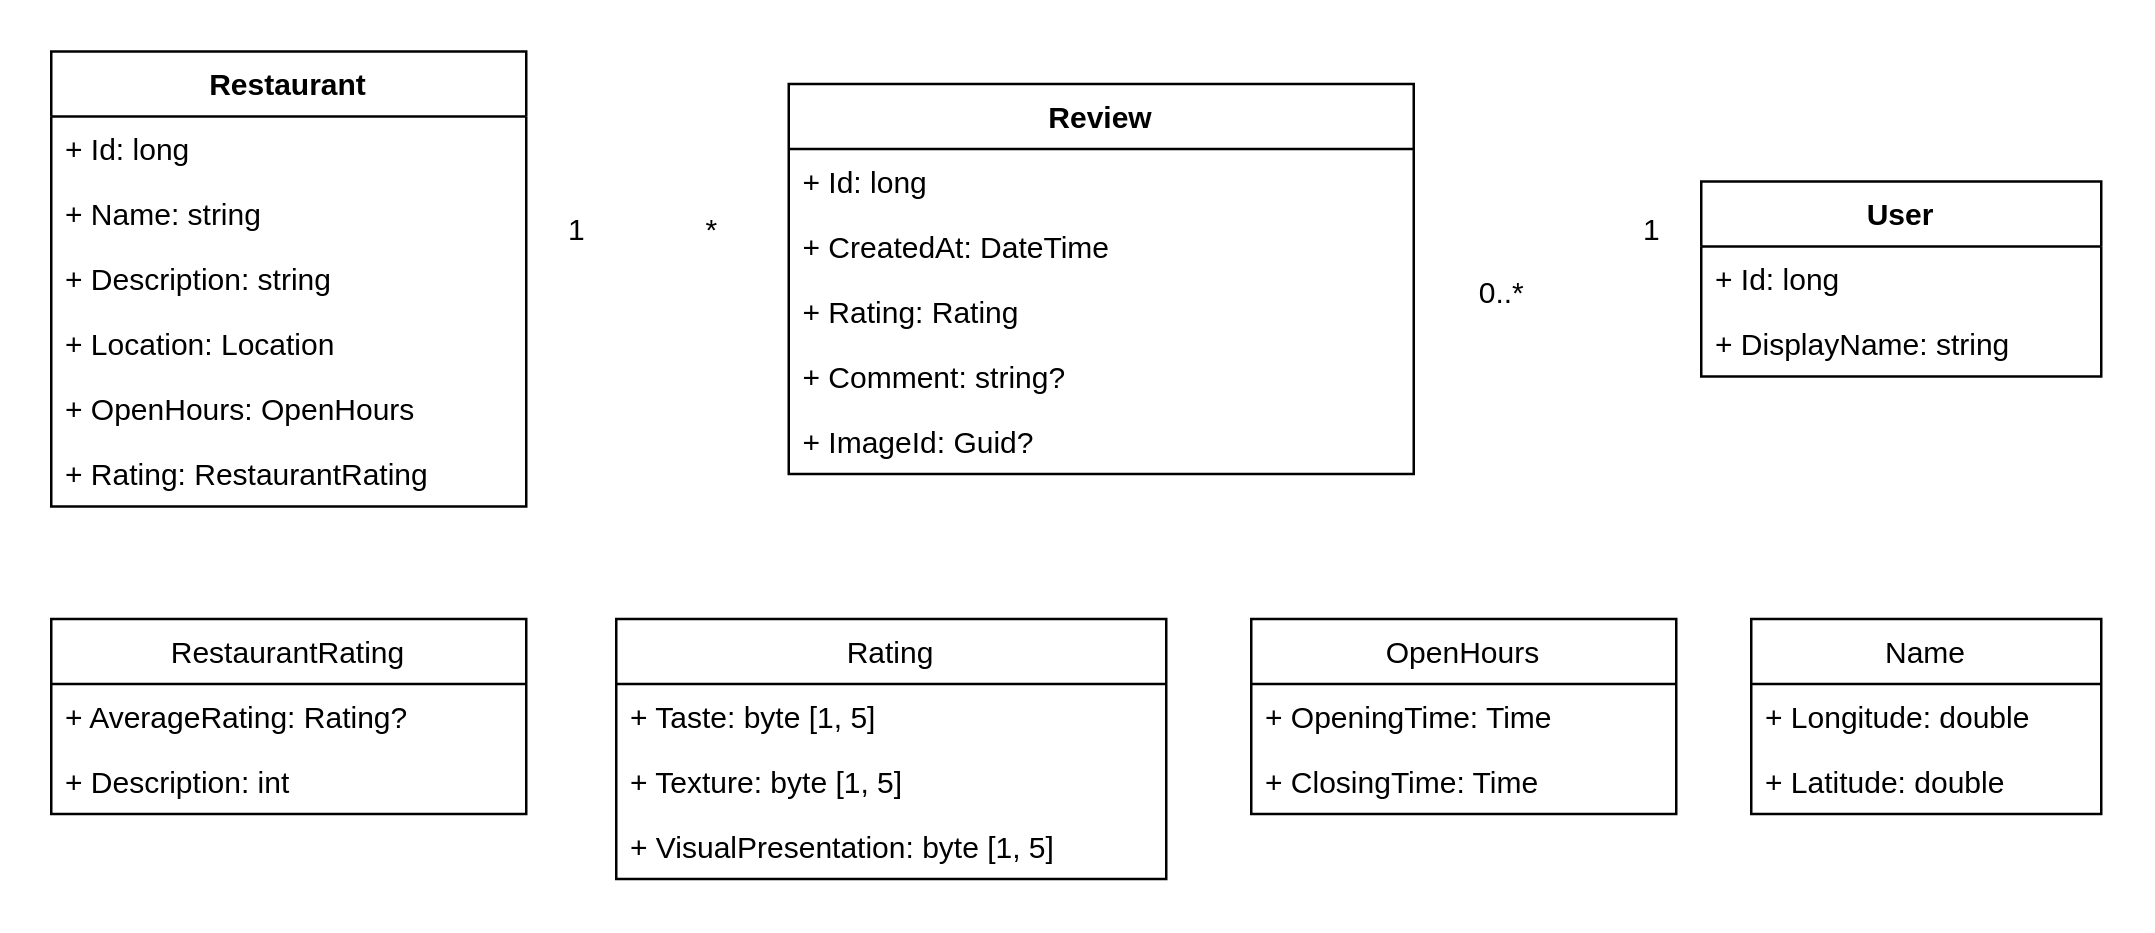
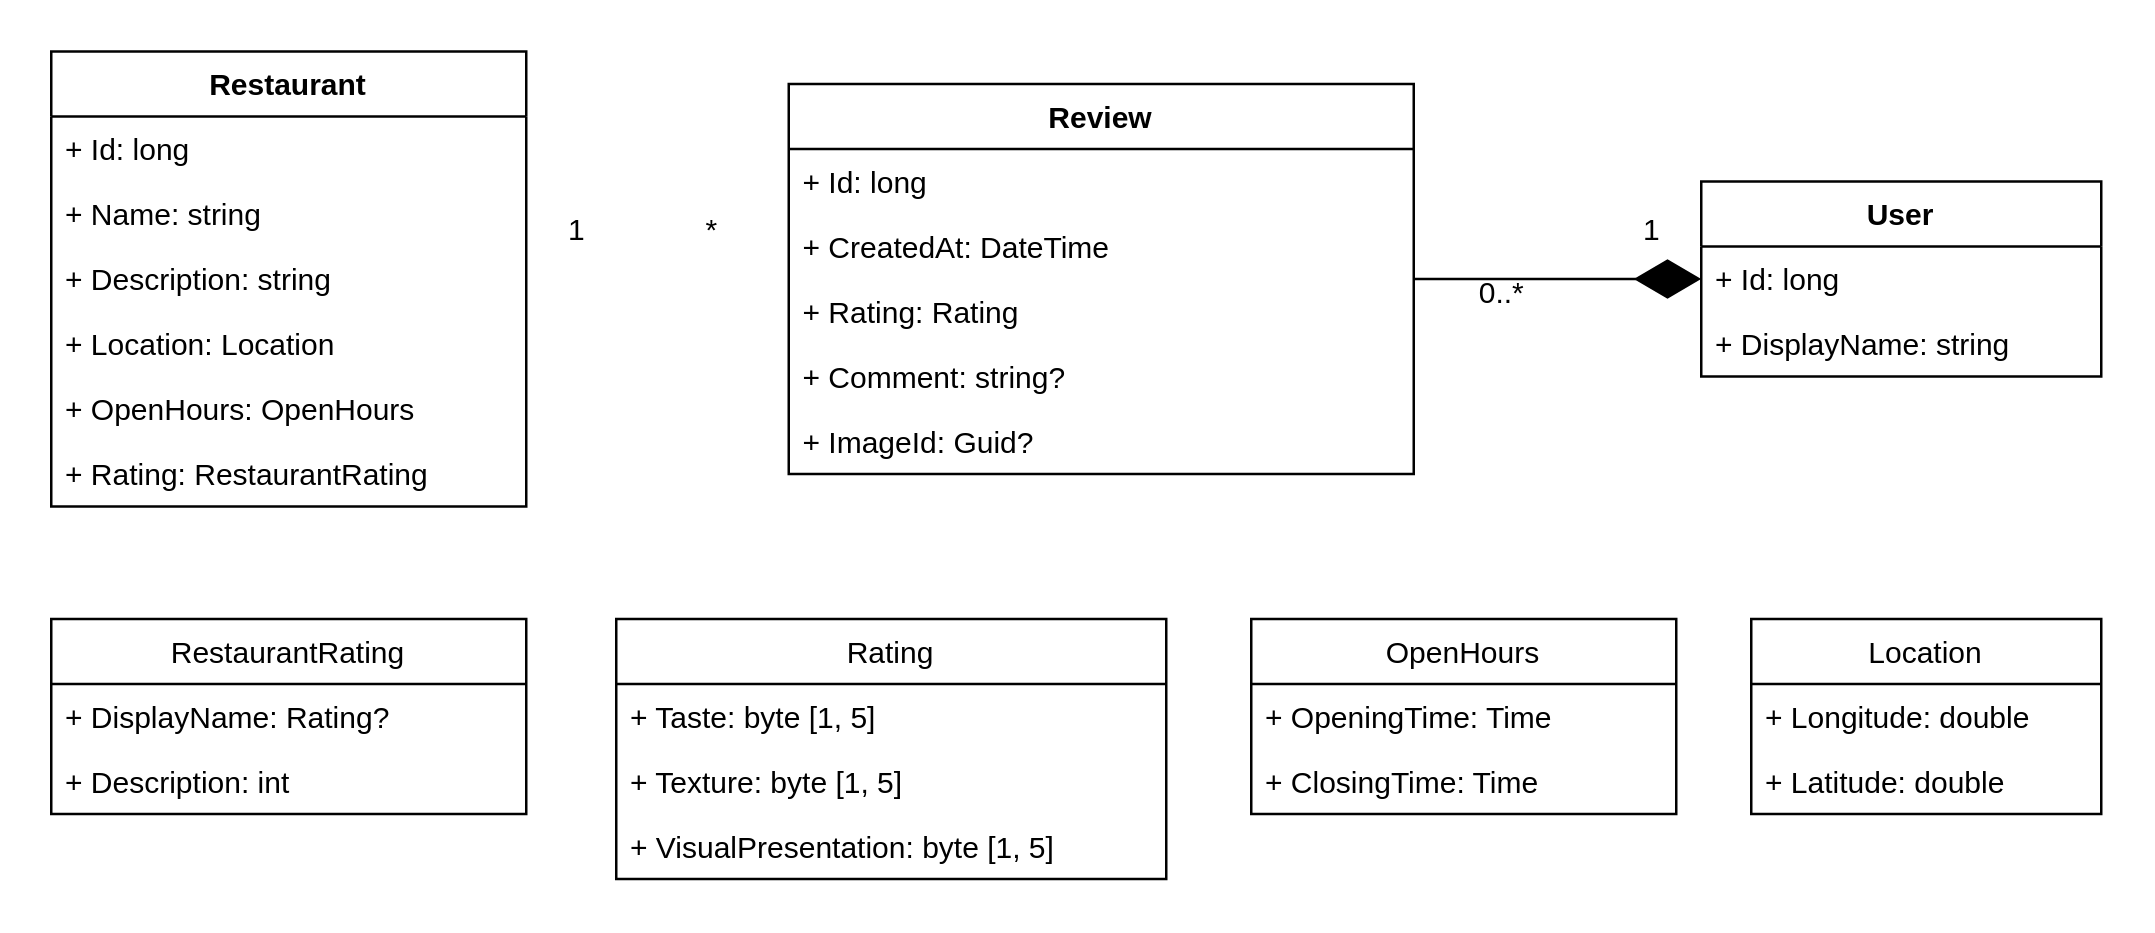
edge "Review" -> "User": added
node "Name": label "Name" -> "Location"
node "+ AverageRating: Rating?": label "+ AverageRating: Rating?" -> "+ DisplayName: Rating?"
